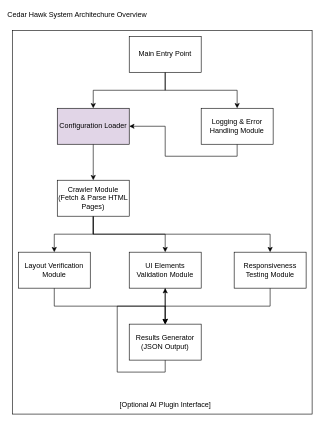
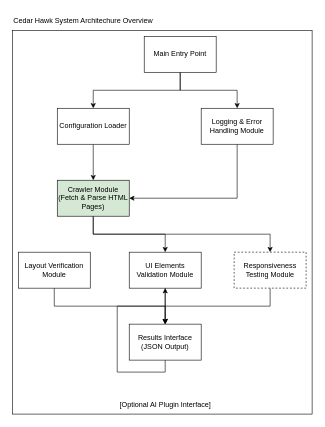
node "Cedar Hawk System Architechure Overview": moved (84, 15) -> (90, 21)
node "Main Entry Point": moved (165, 54) -> (180, 54)
node "Configuration Loader": fillcolor #e1d5e7 -> #ffffff
edge "Logging & Error Handling Module" -> "Configuration Loader": now "Logging & Error Handling Module" -> "Crawler Module (Fetch & Parse HTML Pages)"
node "Crawler Module (Fetch & Parse HTML Pages)": fillcolor #ffffff -> #d5e8d4
edge "Crawler Module (Fetch & Parse HTML Pages)" -> "Layout Verification Module": removed
node "Responsiveness Testing Module": style solid -> dashed
node "Results Generator (JSON Output)": label "Results Generator (JSON Output)" -> "Results Interface (JSON Output)"
